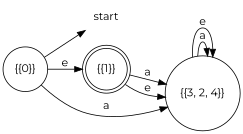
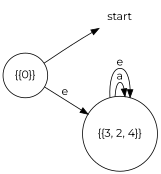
node "{{1}}": removed
edge "{{0}}" -> "{{3, 2, 4}}": label "a" -> "e"
